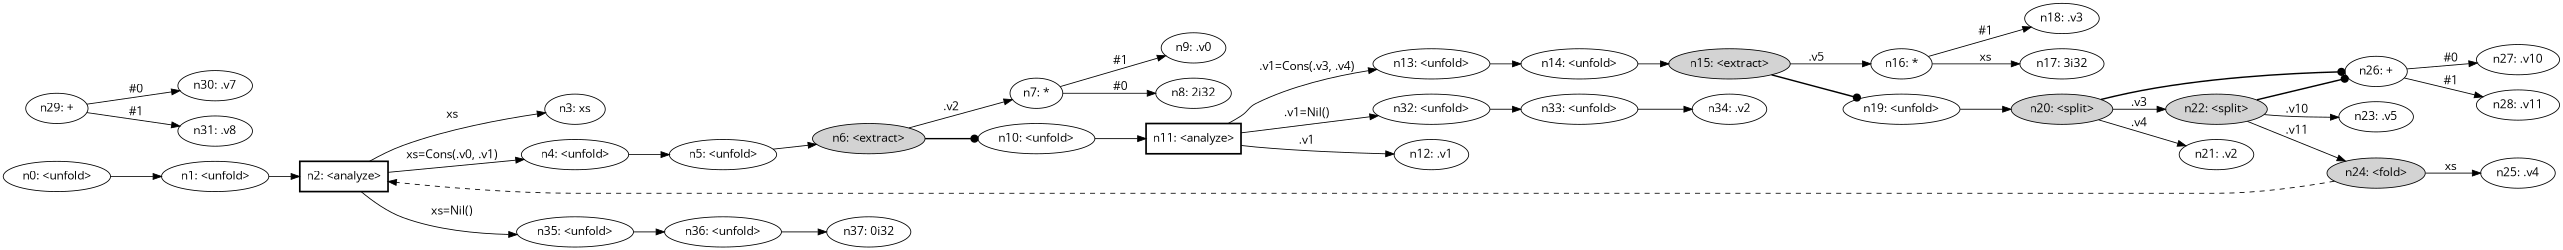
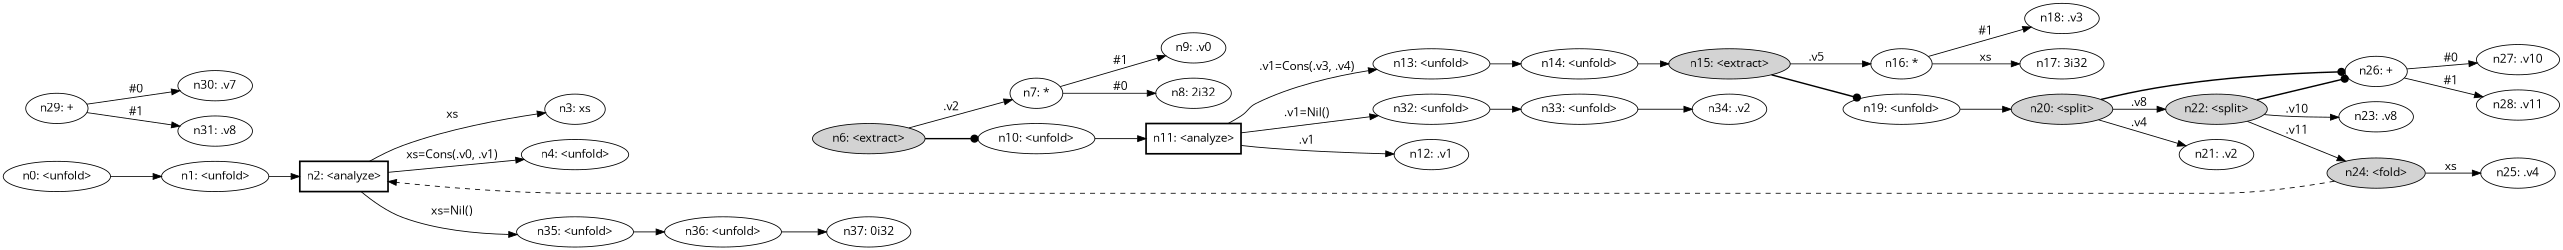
edge "n20: <split>" -> "n22: <split>": label " .v3 " -> " .v8 "
node "n23: .v5": label "n23: .v5" -> "n23: .v8"
node "n5: <unfold>": removed
